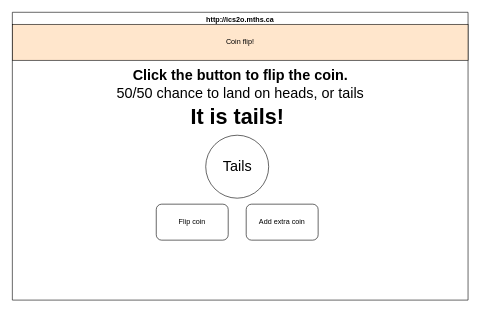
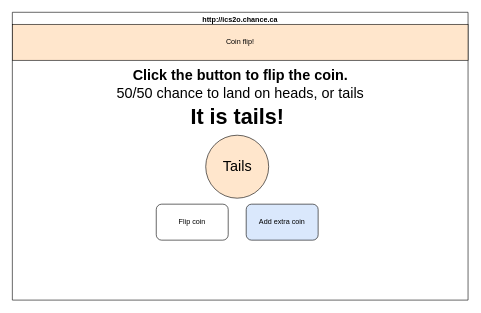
node "http://ics2o.mths.ca": label "http://ics2o.mths.ca" -> "http://ics2o.chance.ca"
node "Tails": fillcolor #ffffff -> #ffe6cc
node "Add extra coin": fillcolor #ffffff -> #dae8fc
